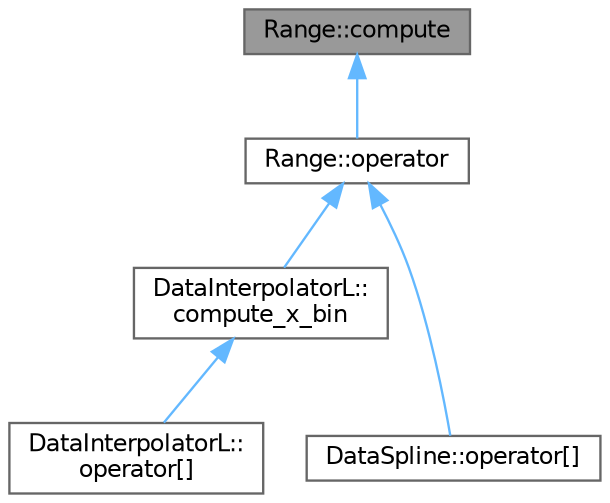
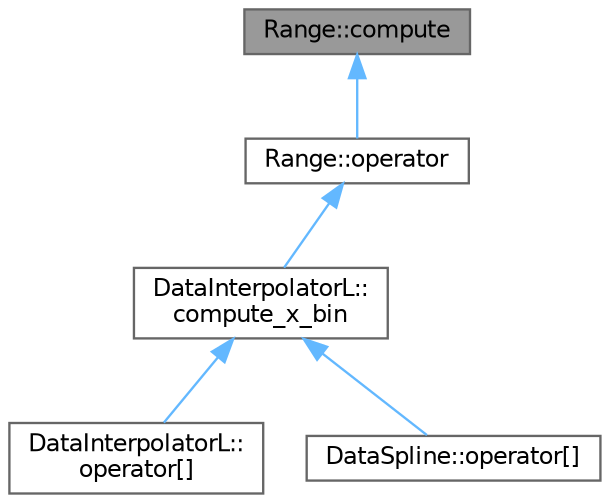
edge "DataSpline::operator[]" -> "Range::operator": now "DataSpline::operator[]" -> "DataInterpolatorL:: compute_x_bin"
